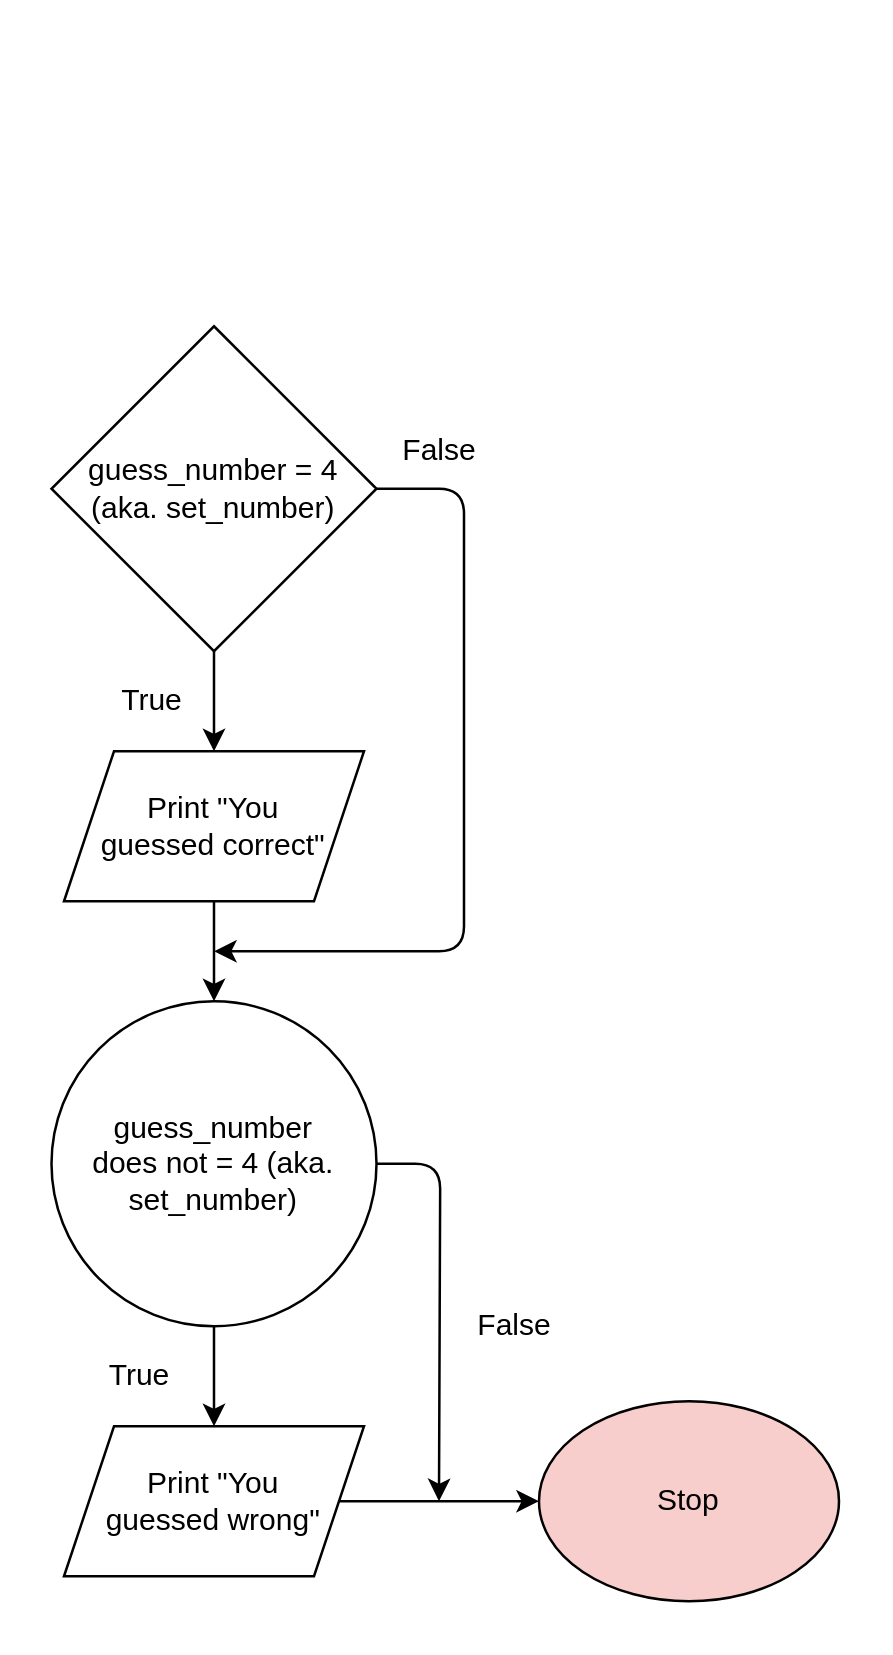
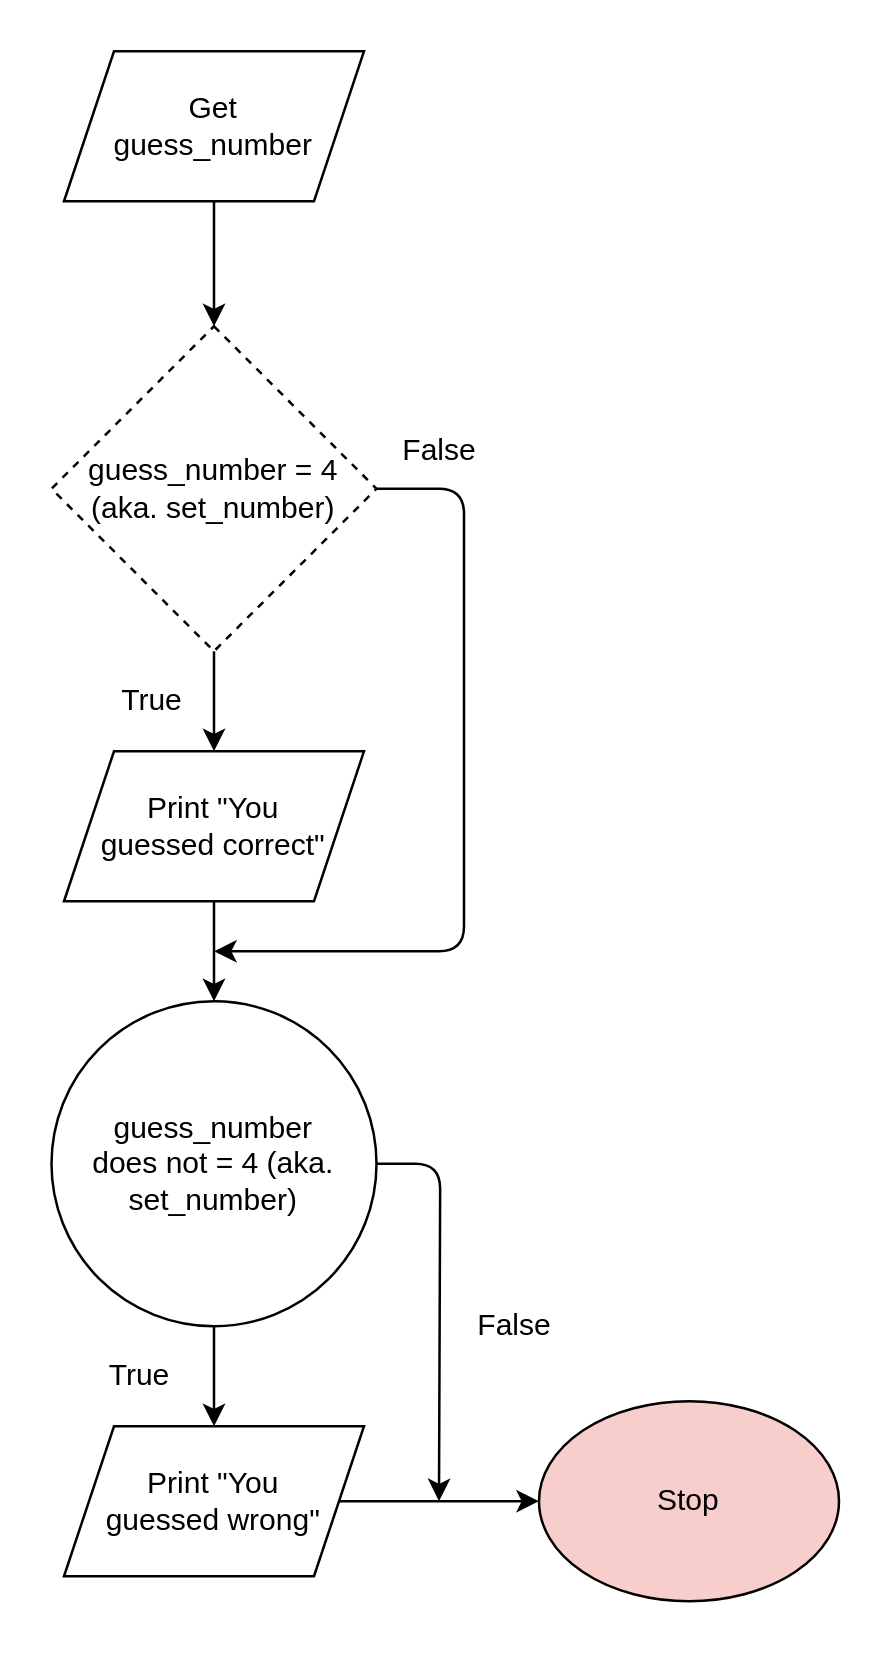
node "Get guess_number": added
edge "Get guess_number" -> "guess_number = 4 (aka. set_number)": added
node "guess_number = 4 (aka. set_number)": style solid -> dashed
